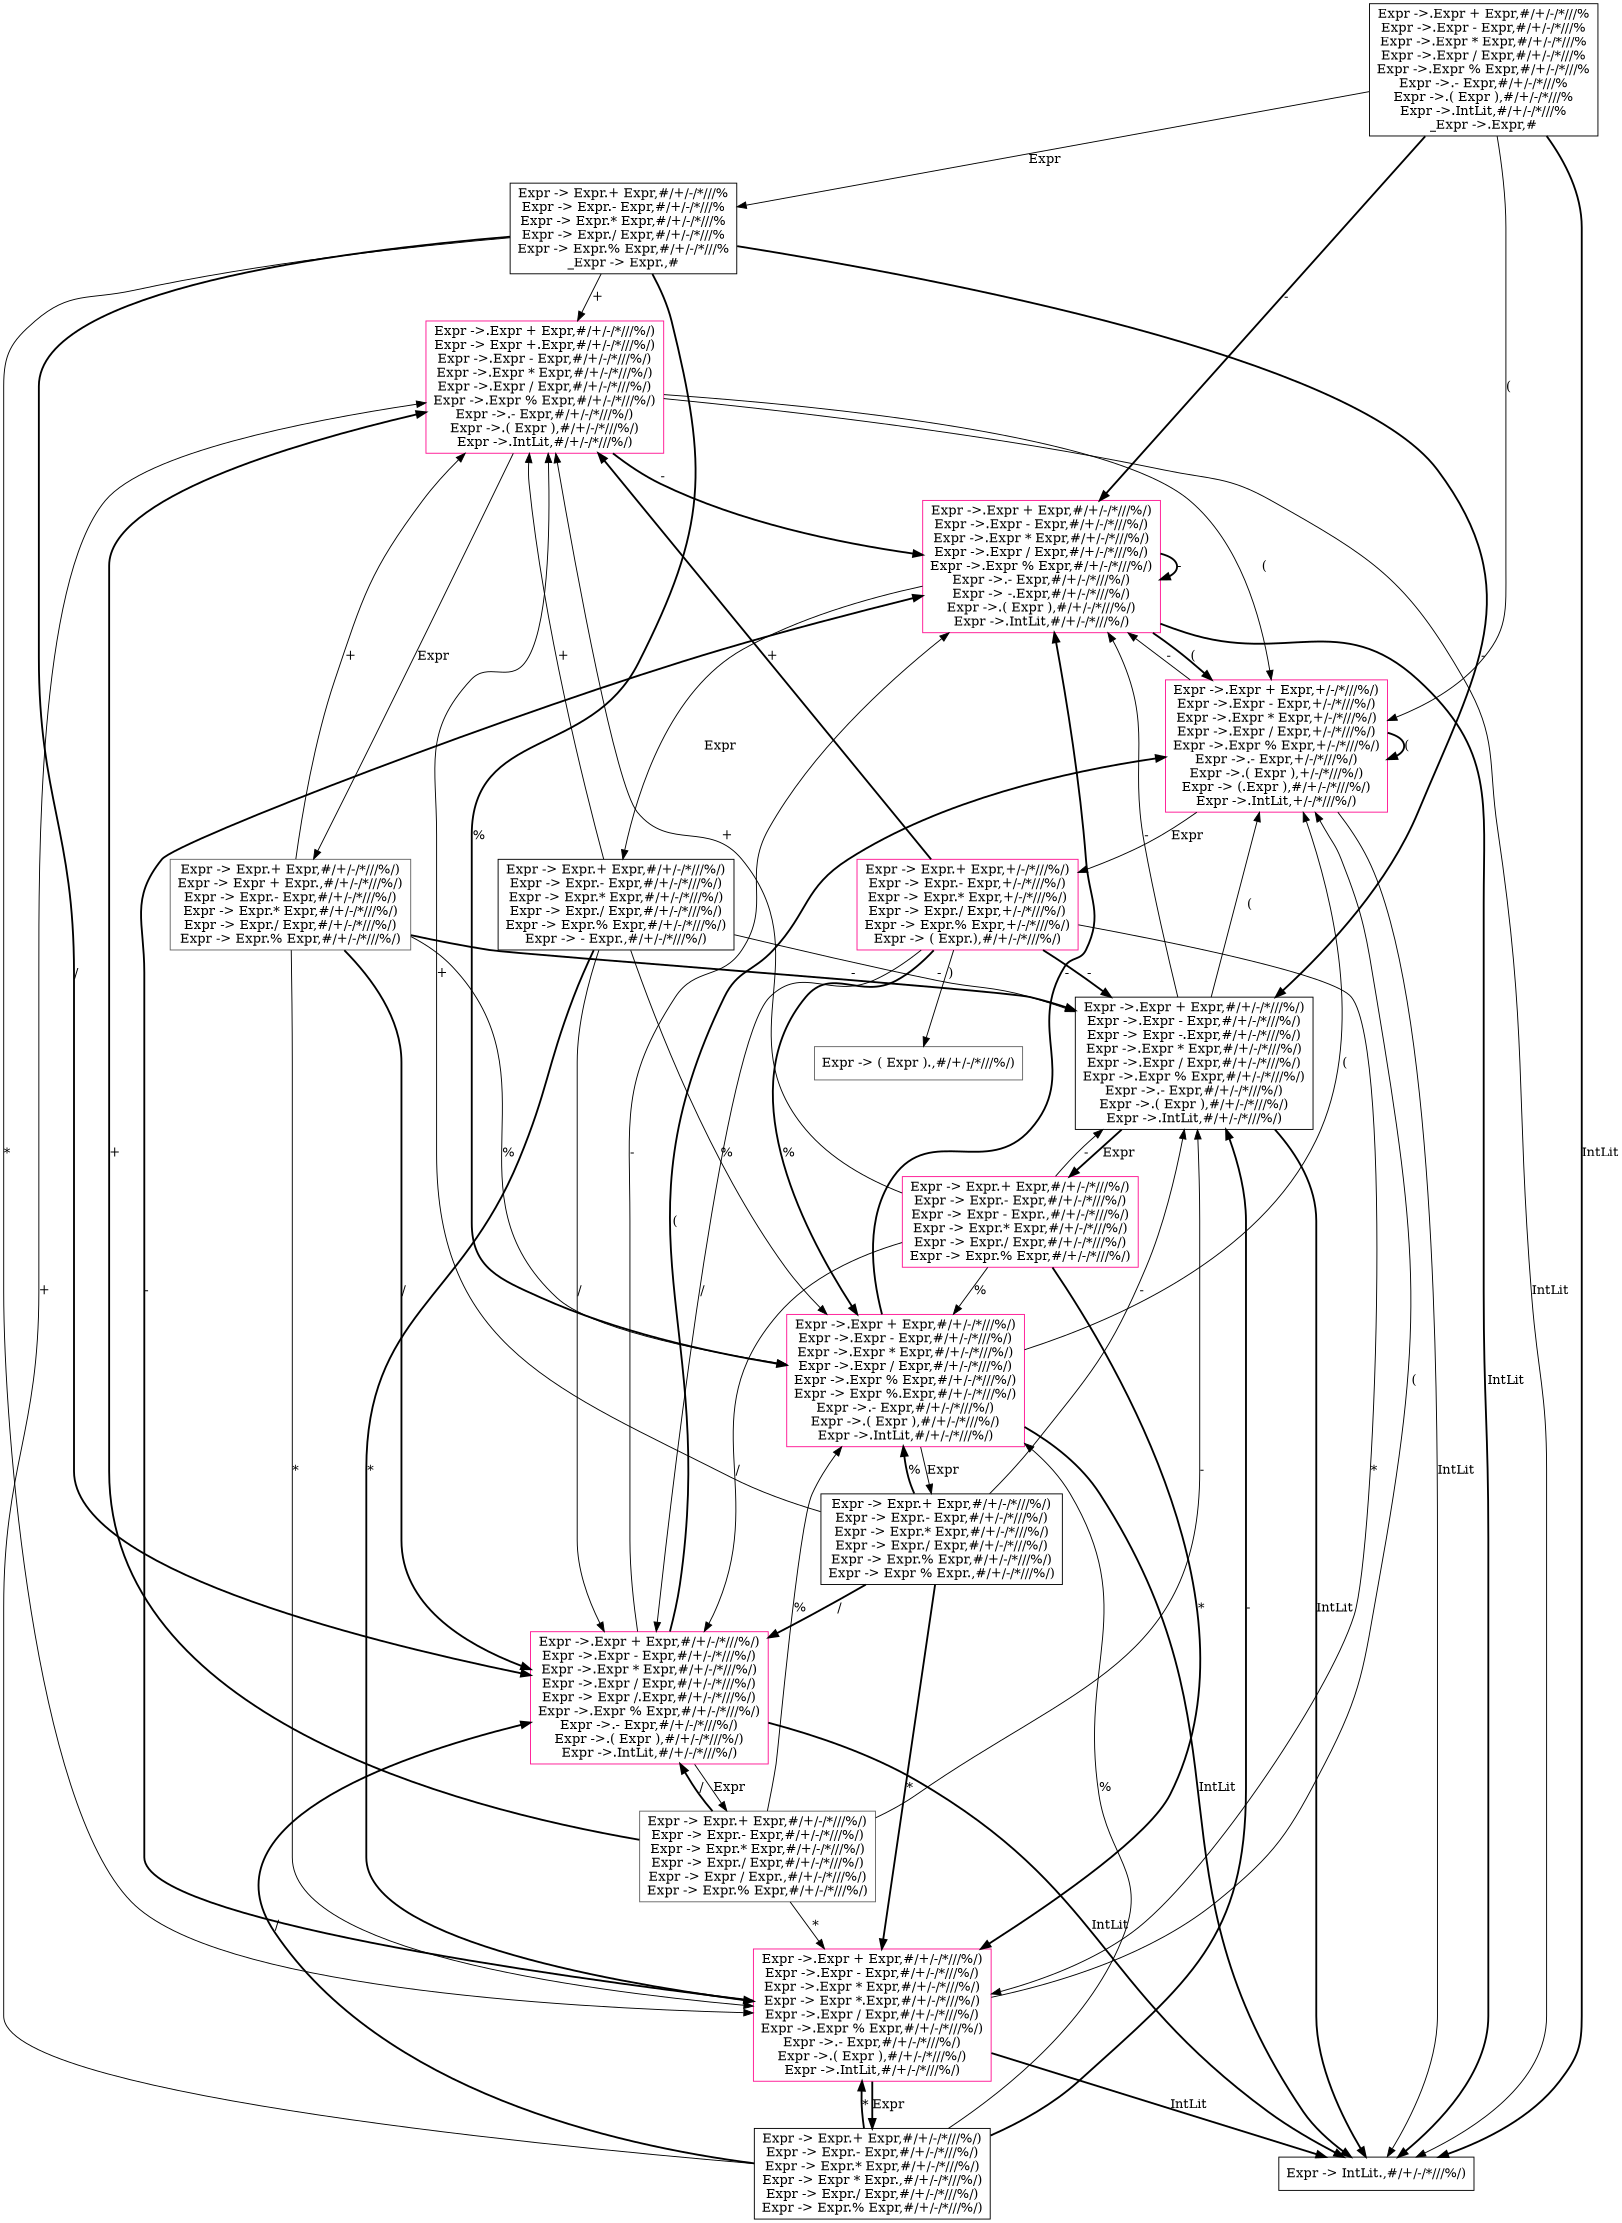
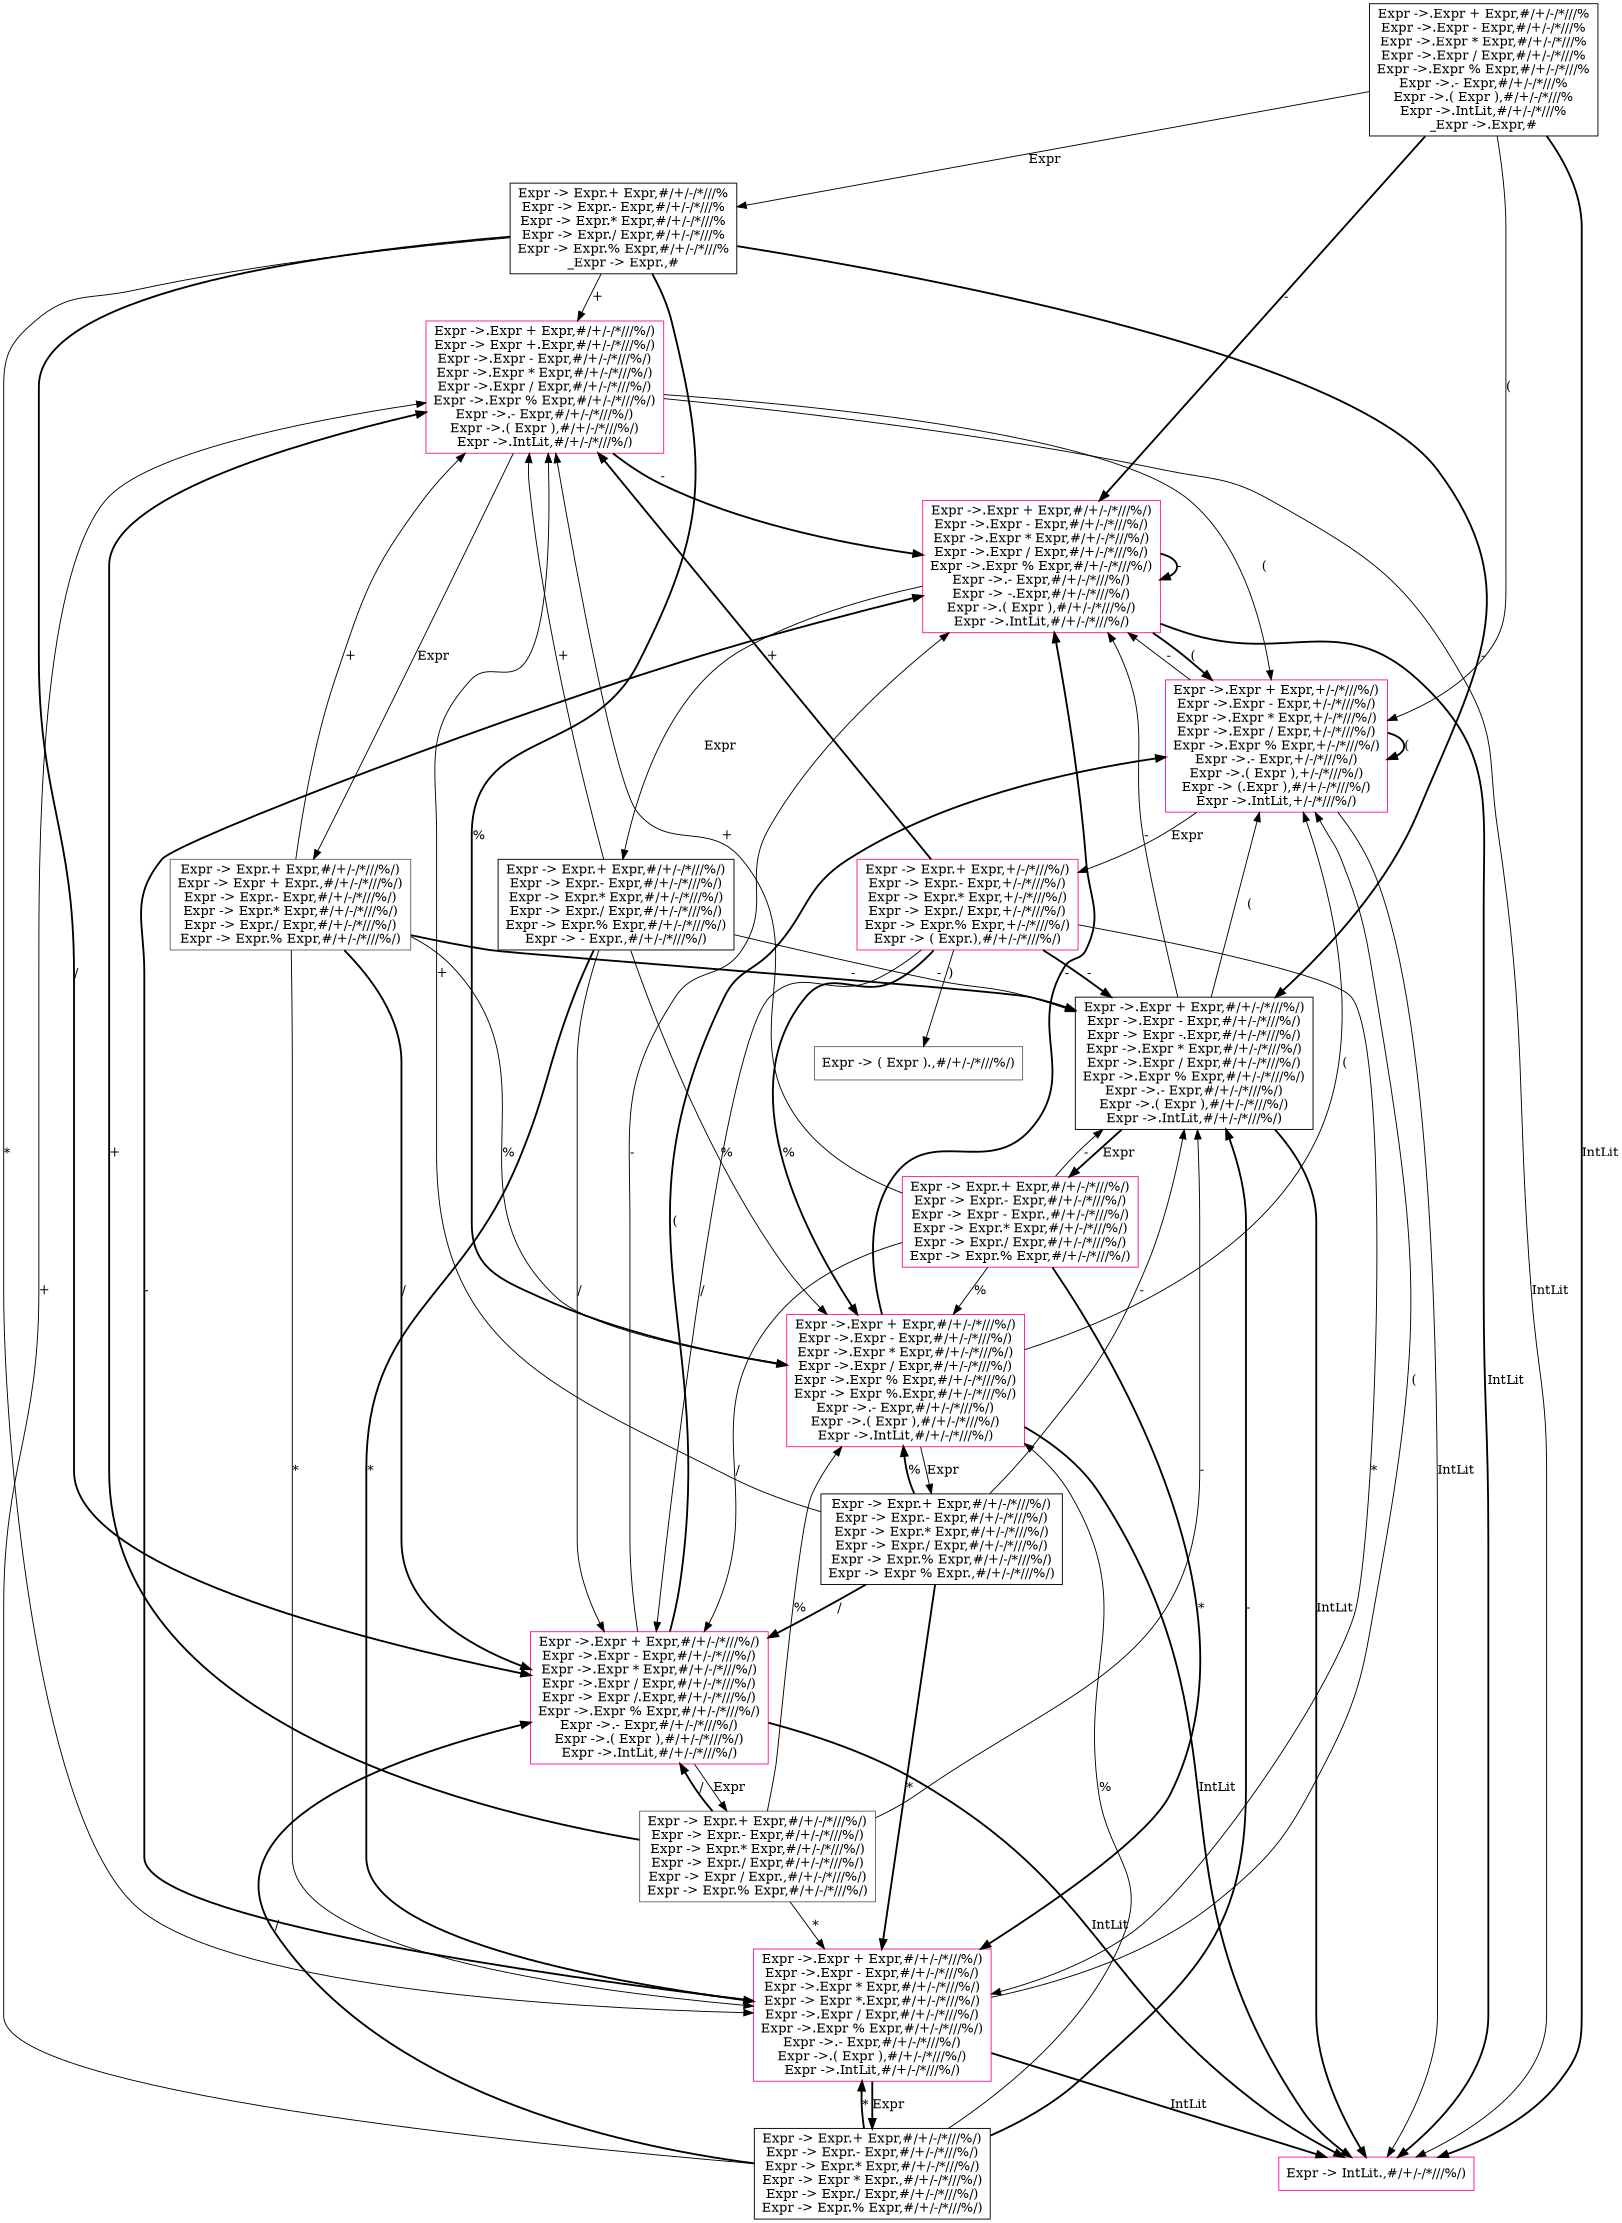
node "Expr -> IntLit.,#/+/-/*///%/)": color black -> deeppink
